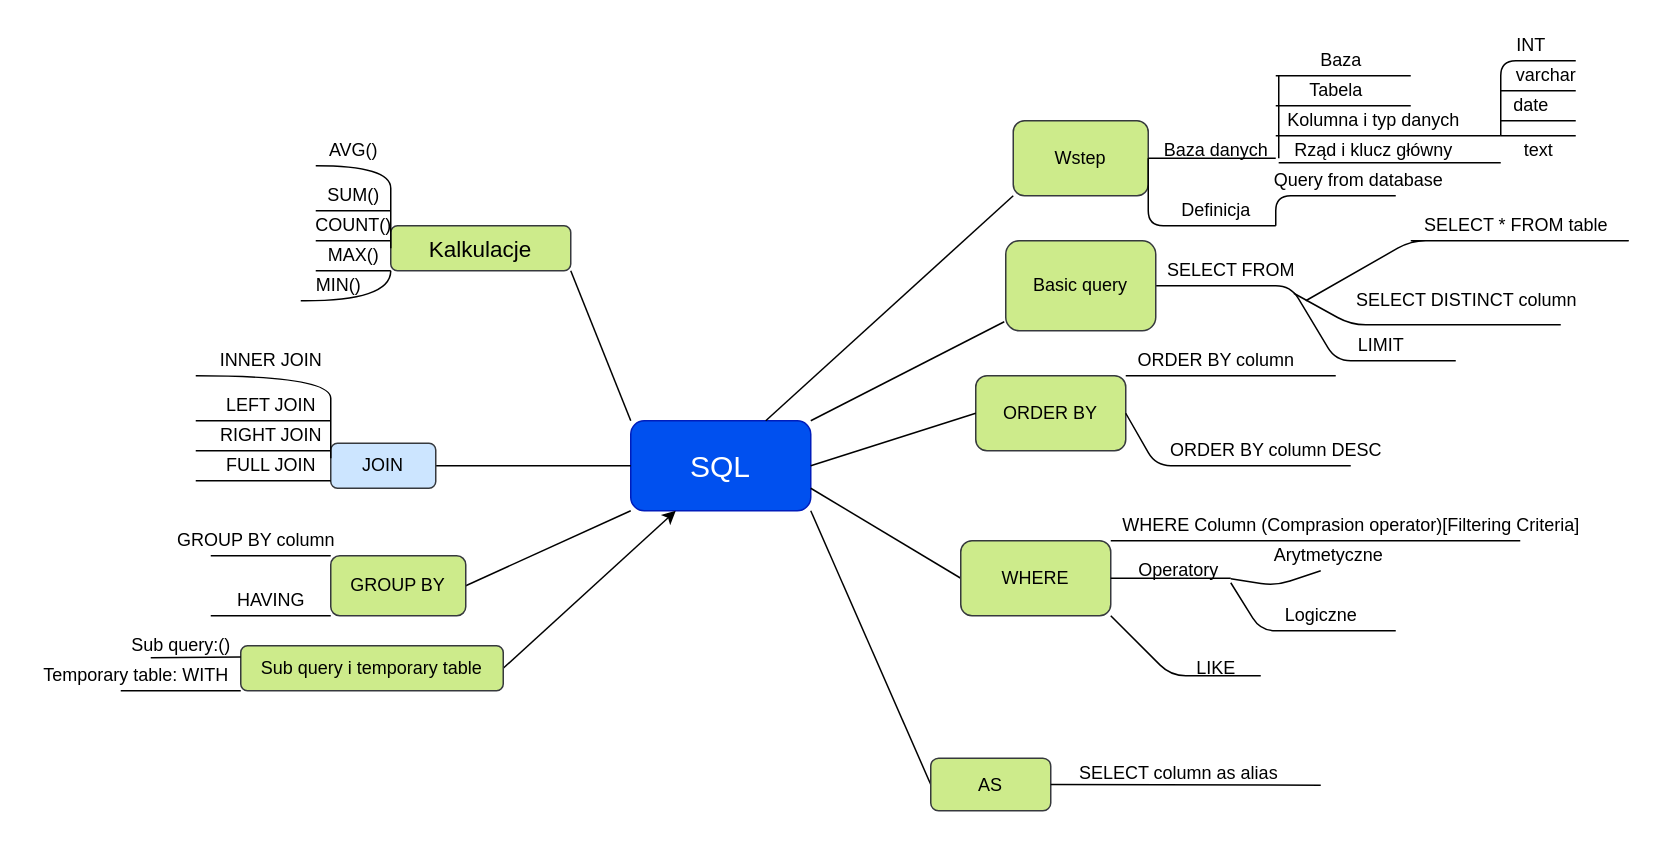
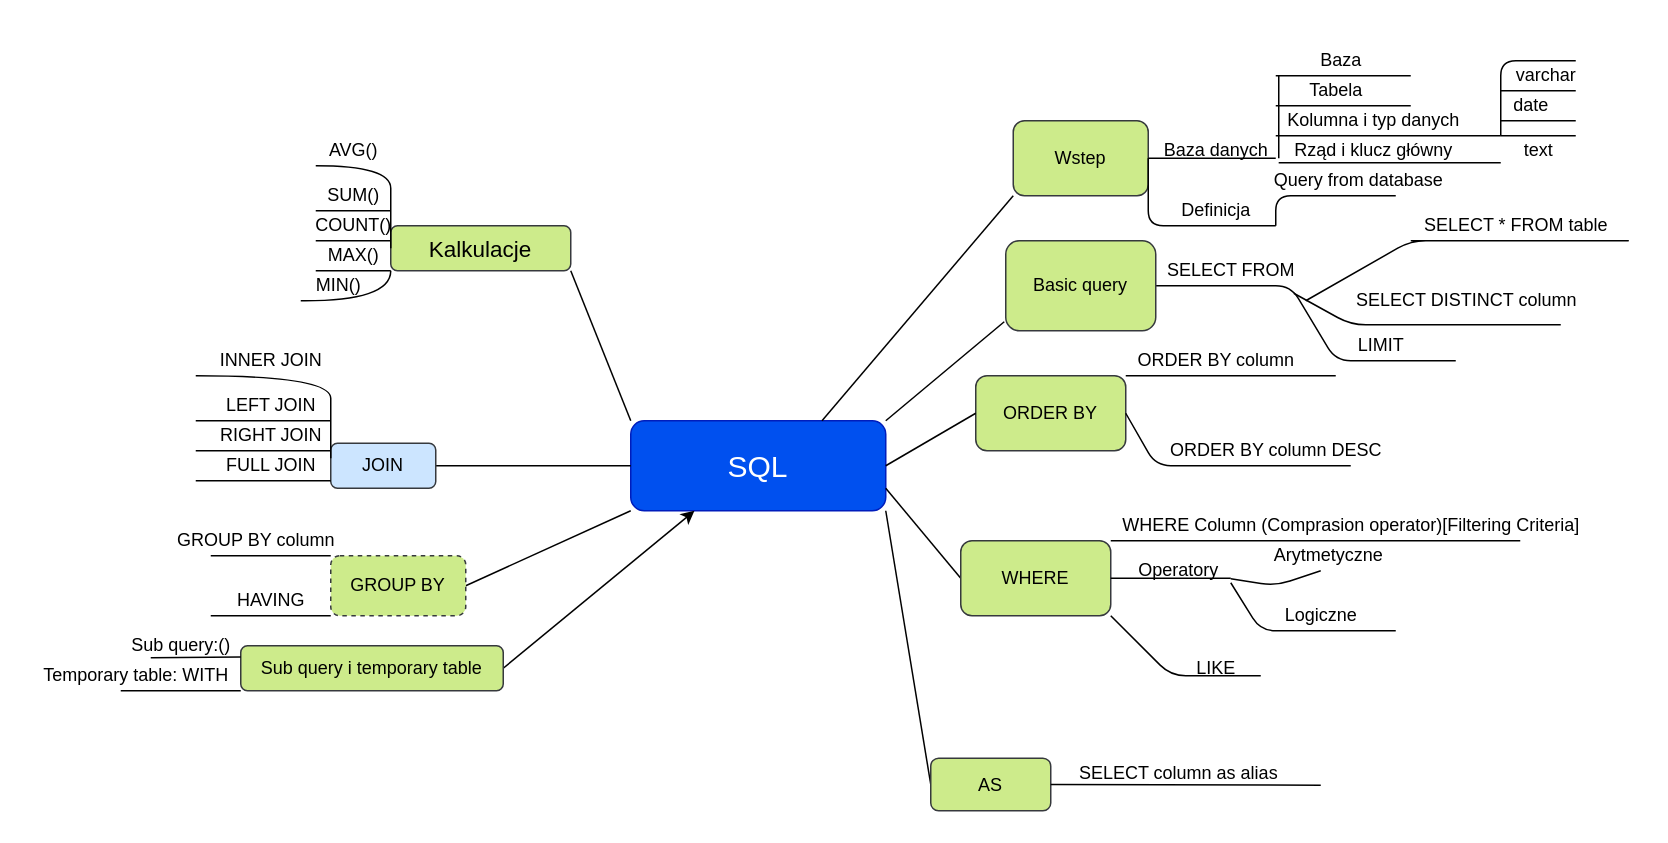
node "INT": removed
node "SQL": size 180x90 -> 255x90
node "GROUP BY": style solid -> dashed
